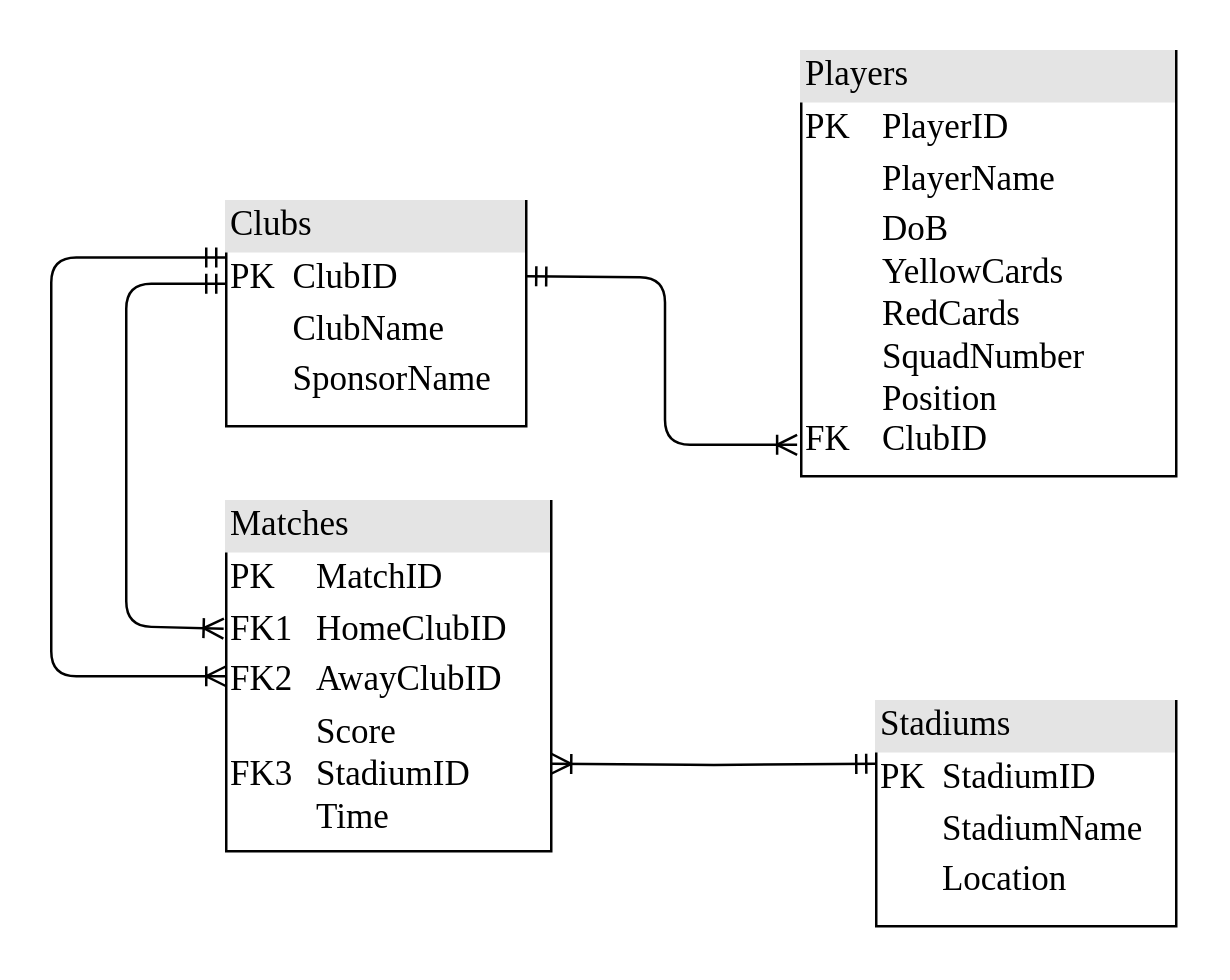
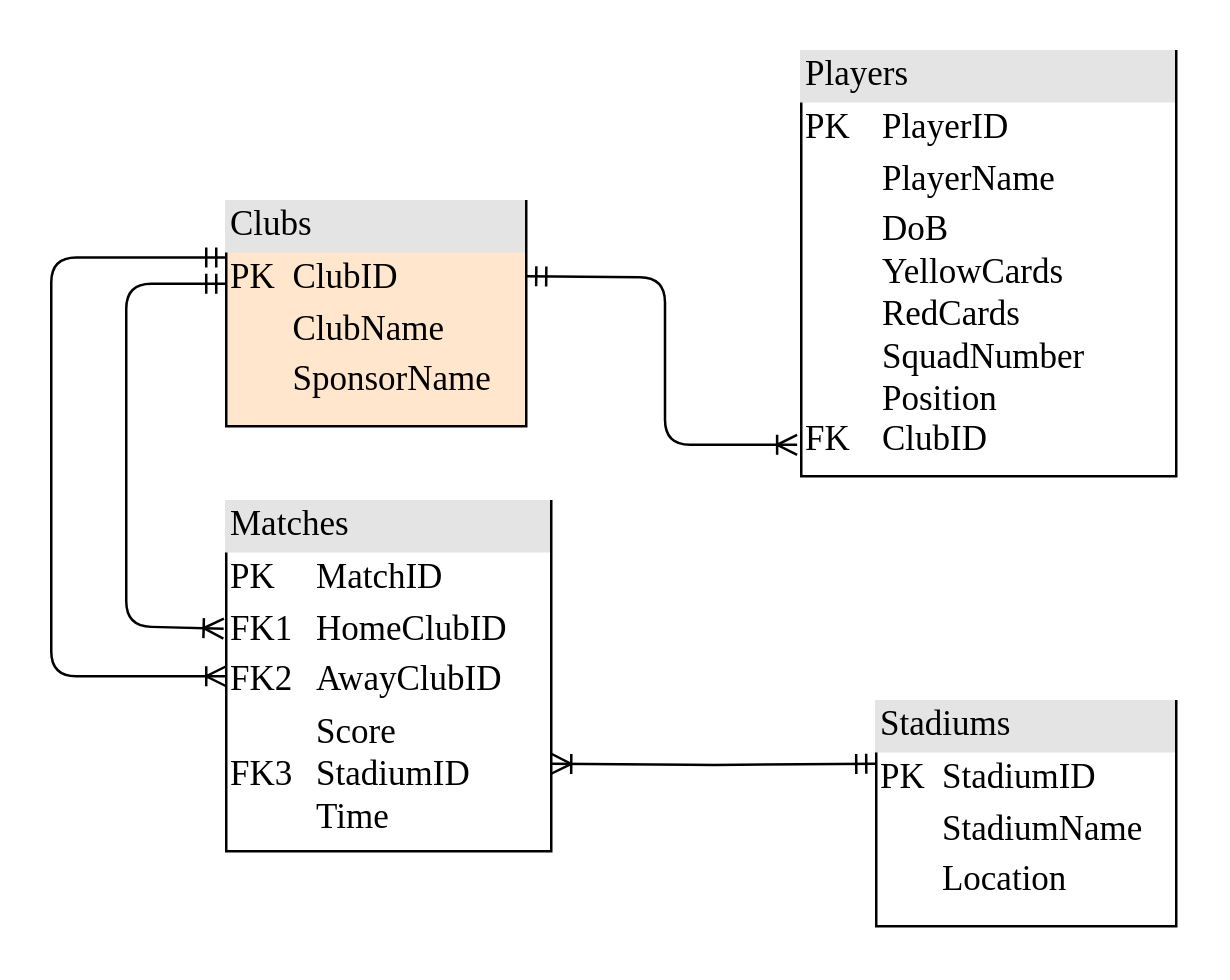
node "Clubs PK ClubID ClubName SponsorName": fillcolor #ffffff -> #ffe6cc
